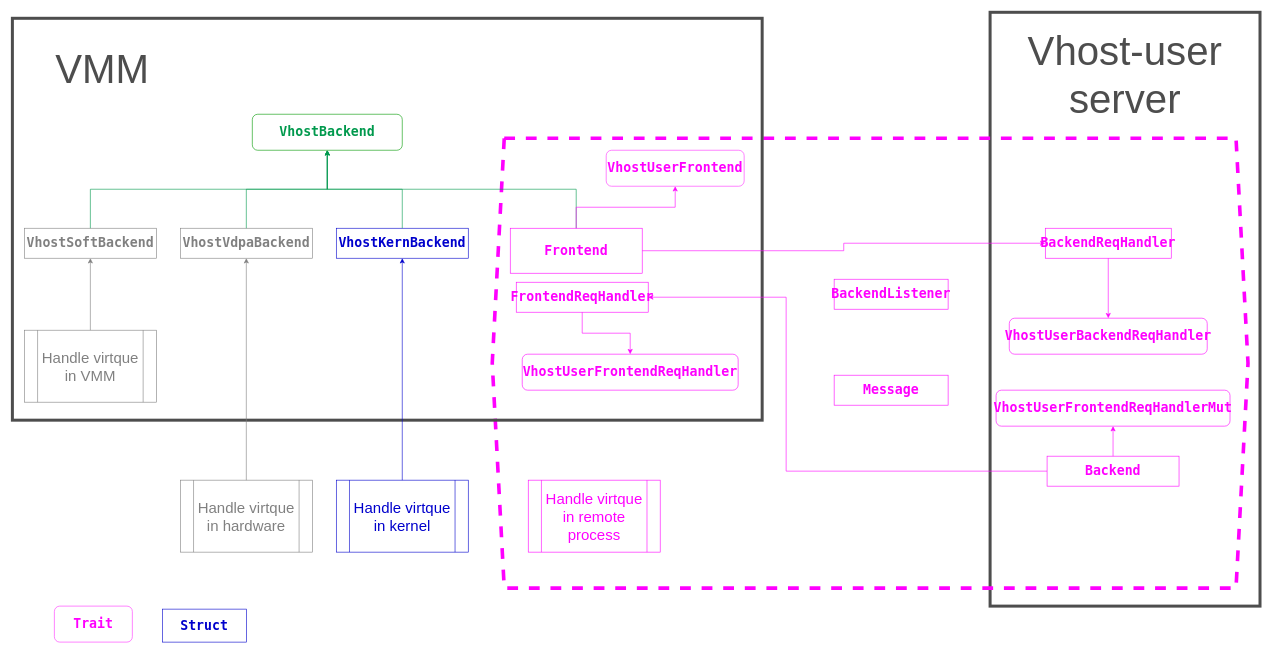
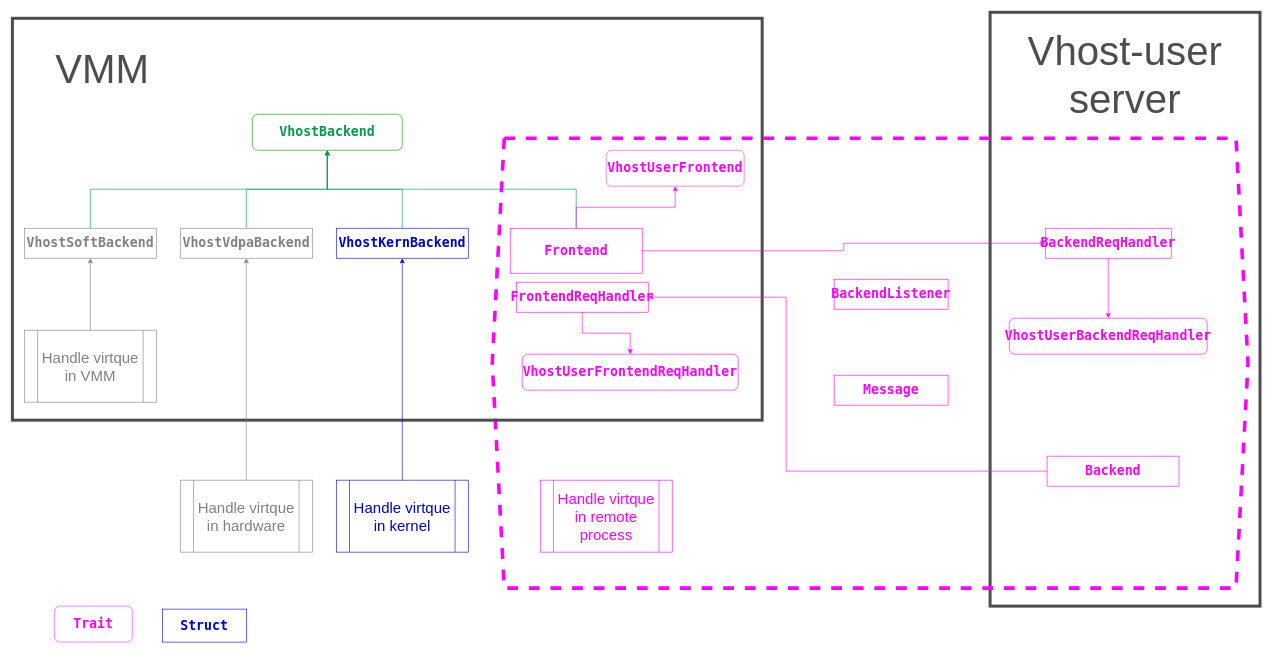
node "VhostUserFrontendReqHandlerMut": removed
edge "Backend" -> "VhostUserFrontendReqHandlerMut": removed
node "Handle virtque in remote process": moved (594, 516) -> (606, 516)
